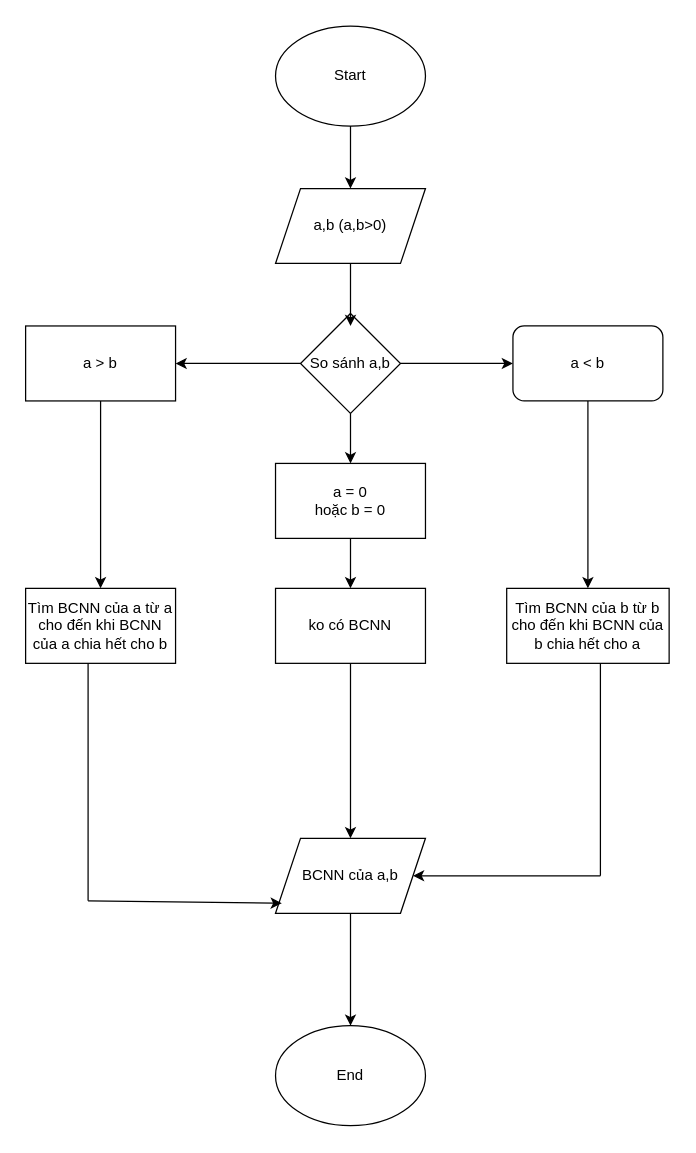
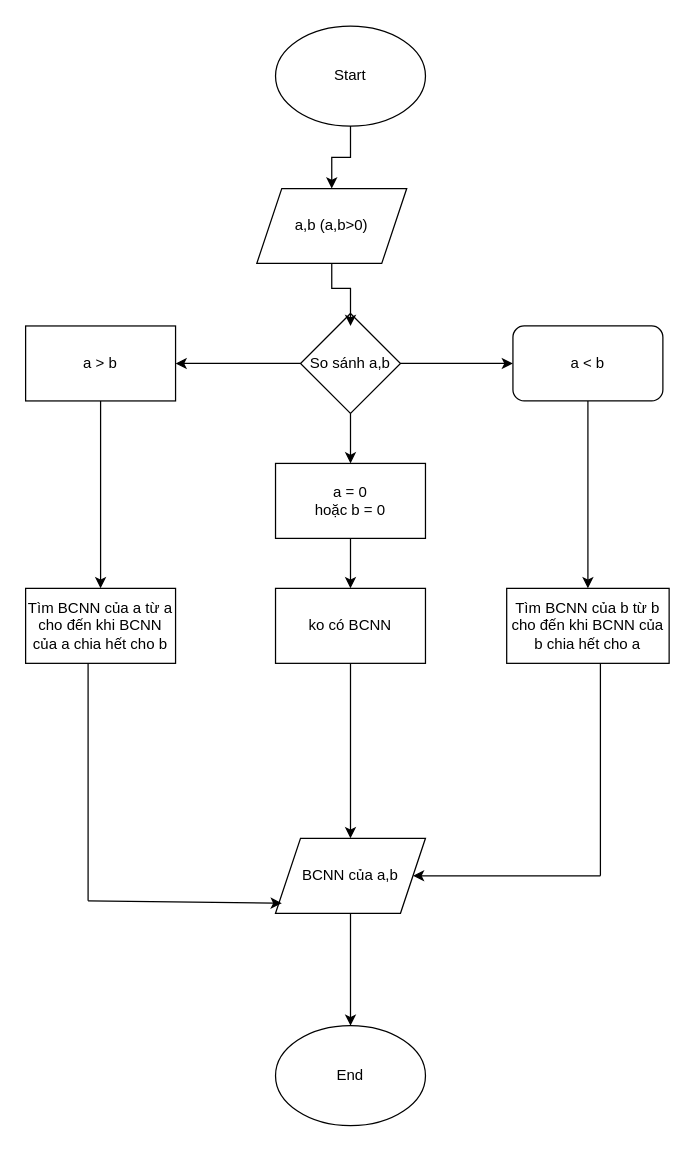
node "a,b (a,b>0)": moved (351, 226) -> (332, 226)
